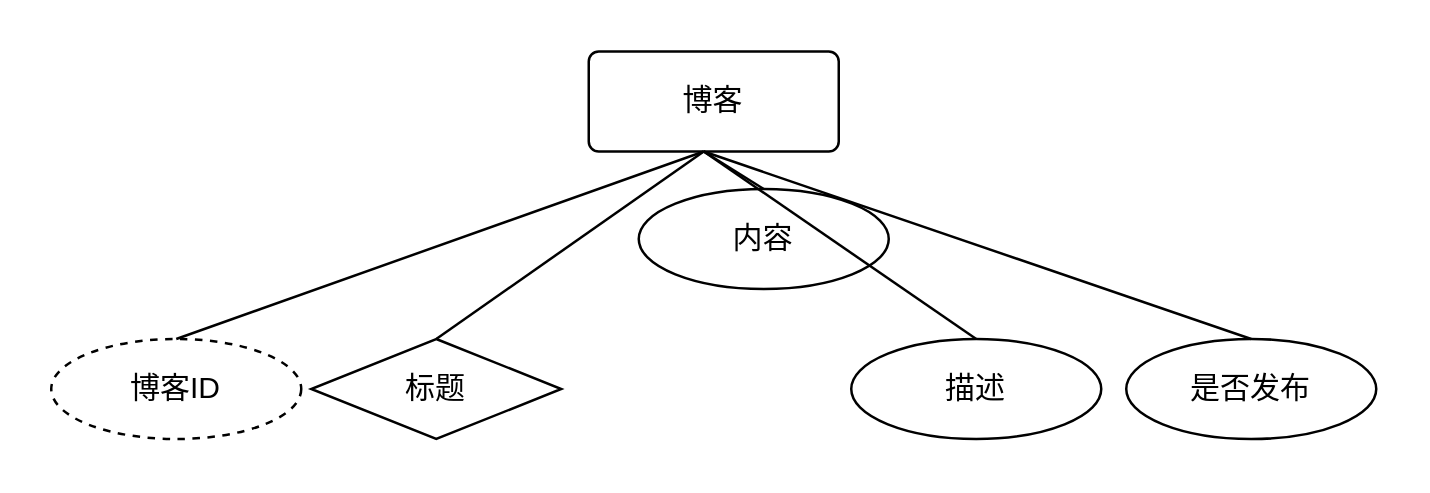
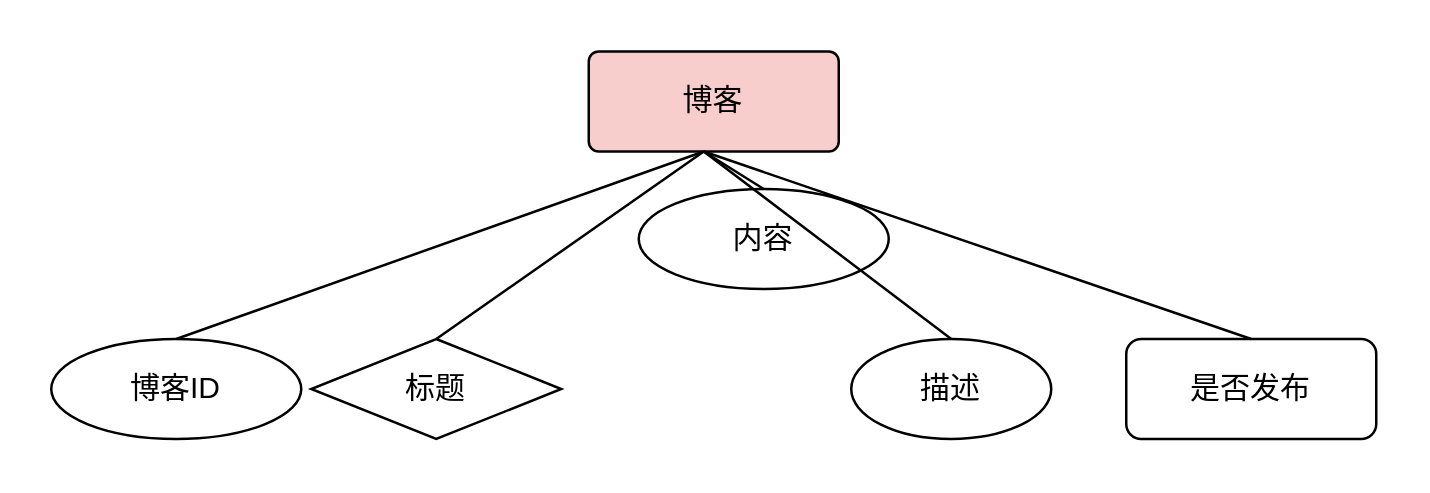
node "博客": fillcolor #ffffff -> #f8cecc
node "博客ID": style dashed -> solid
node "描述": size 250x100 -> 200x100
node "是否发布": shape ellipse -> rounded rectangle
